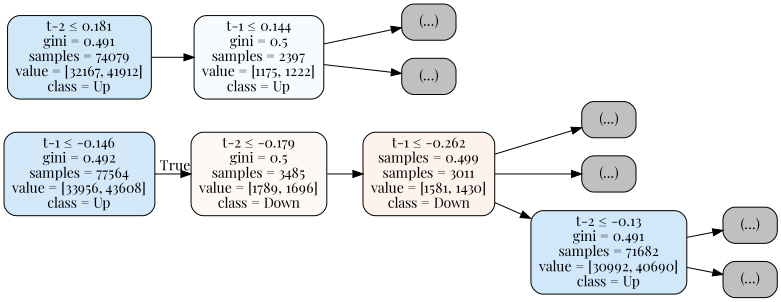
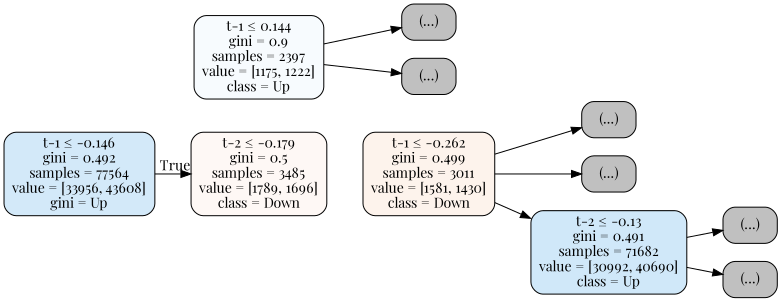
node "t-1 ≤ 0.144": text "gini = 0.5" -> "gini = 0.9"
node "t-2 ≤ 0.181": removed
node "t-1 ≤ -0.262": text "samples = 0.499" -> "gini = 0.499"
edge "t-2 ≤ -0.179" -> "t-1 ≤ -0.262": removed
node "t-1 ≤ -0.146": text "class = Up" -> "gini = Up"
